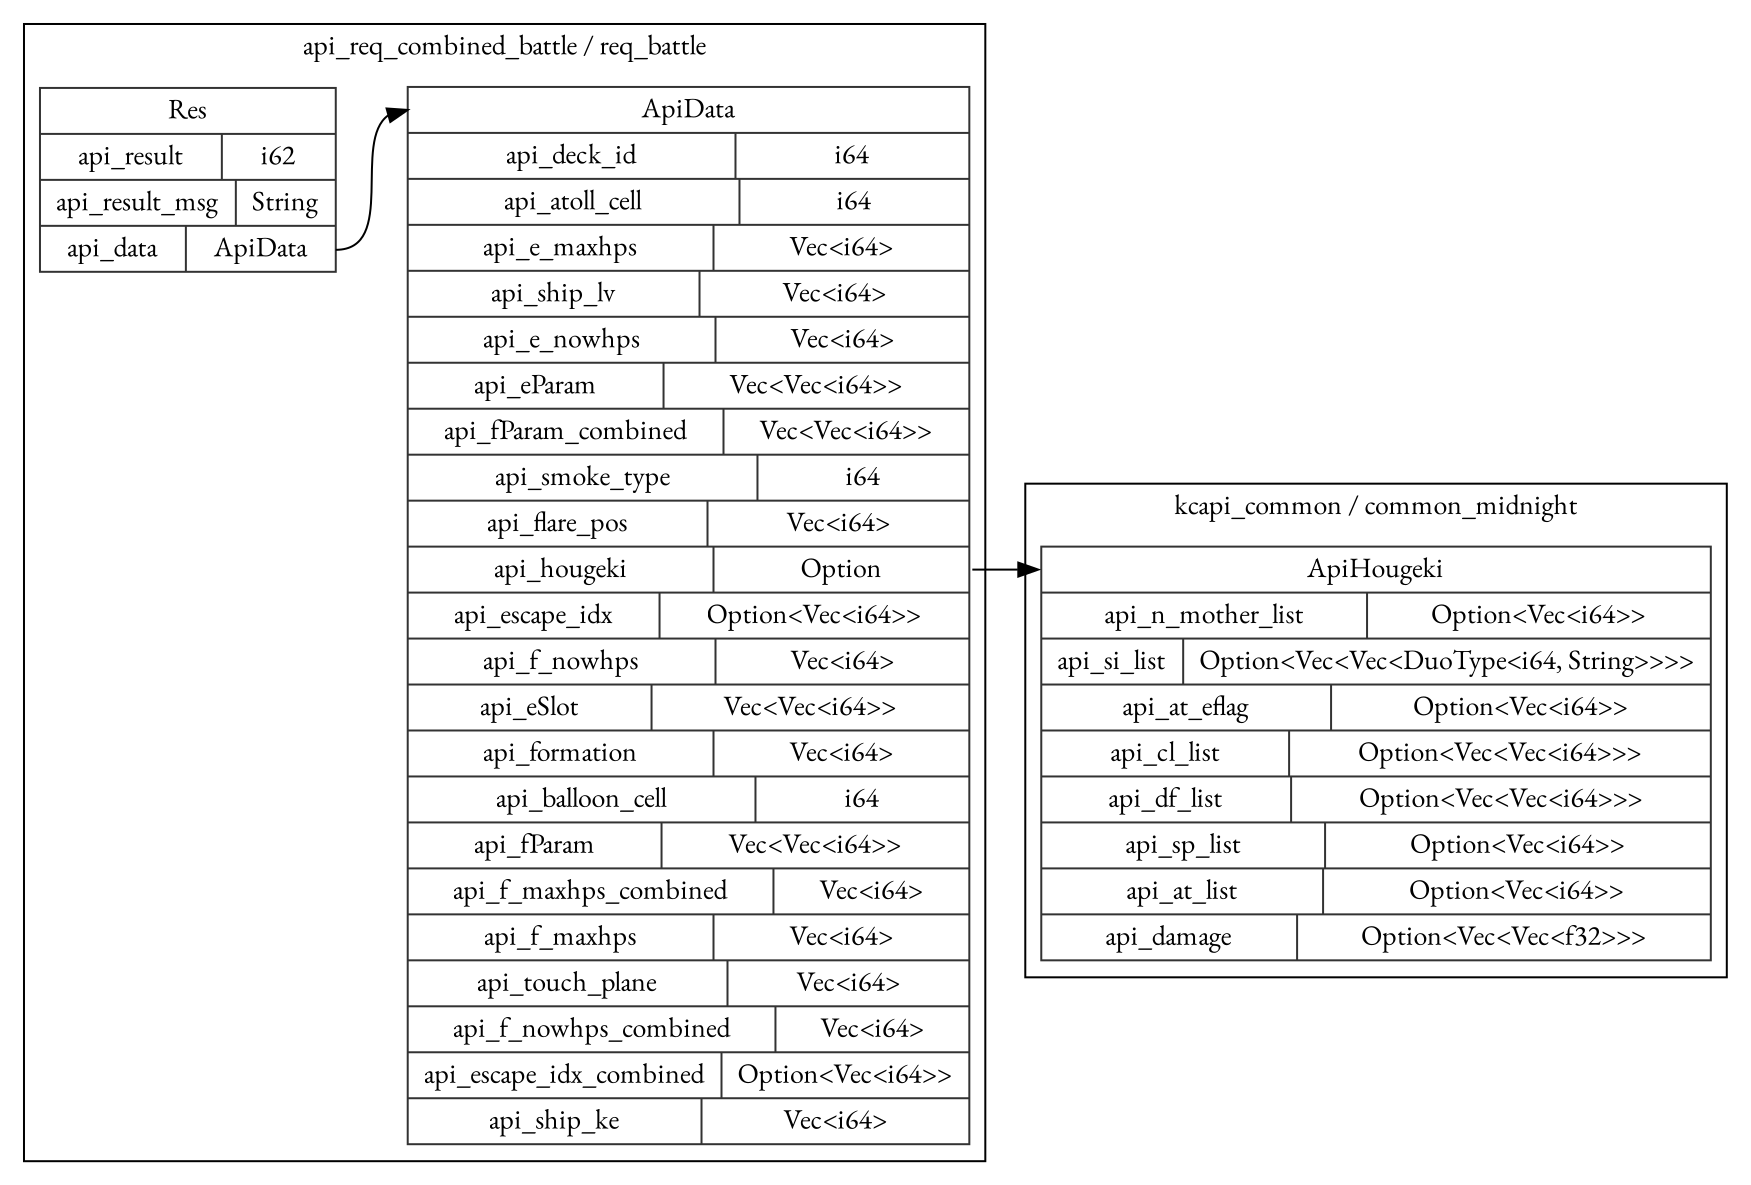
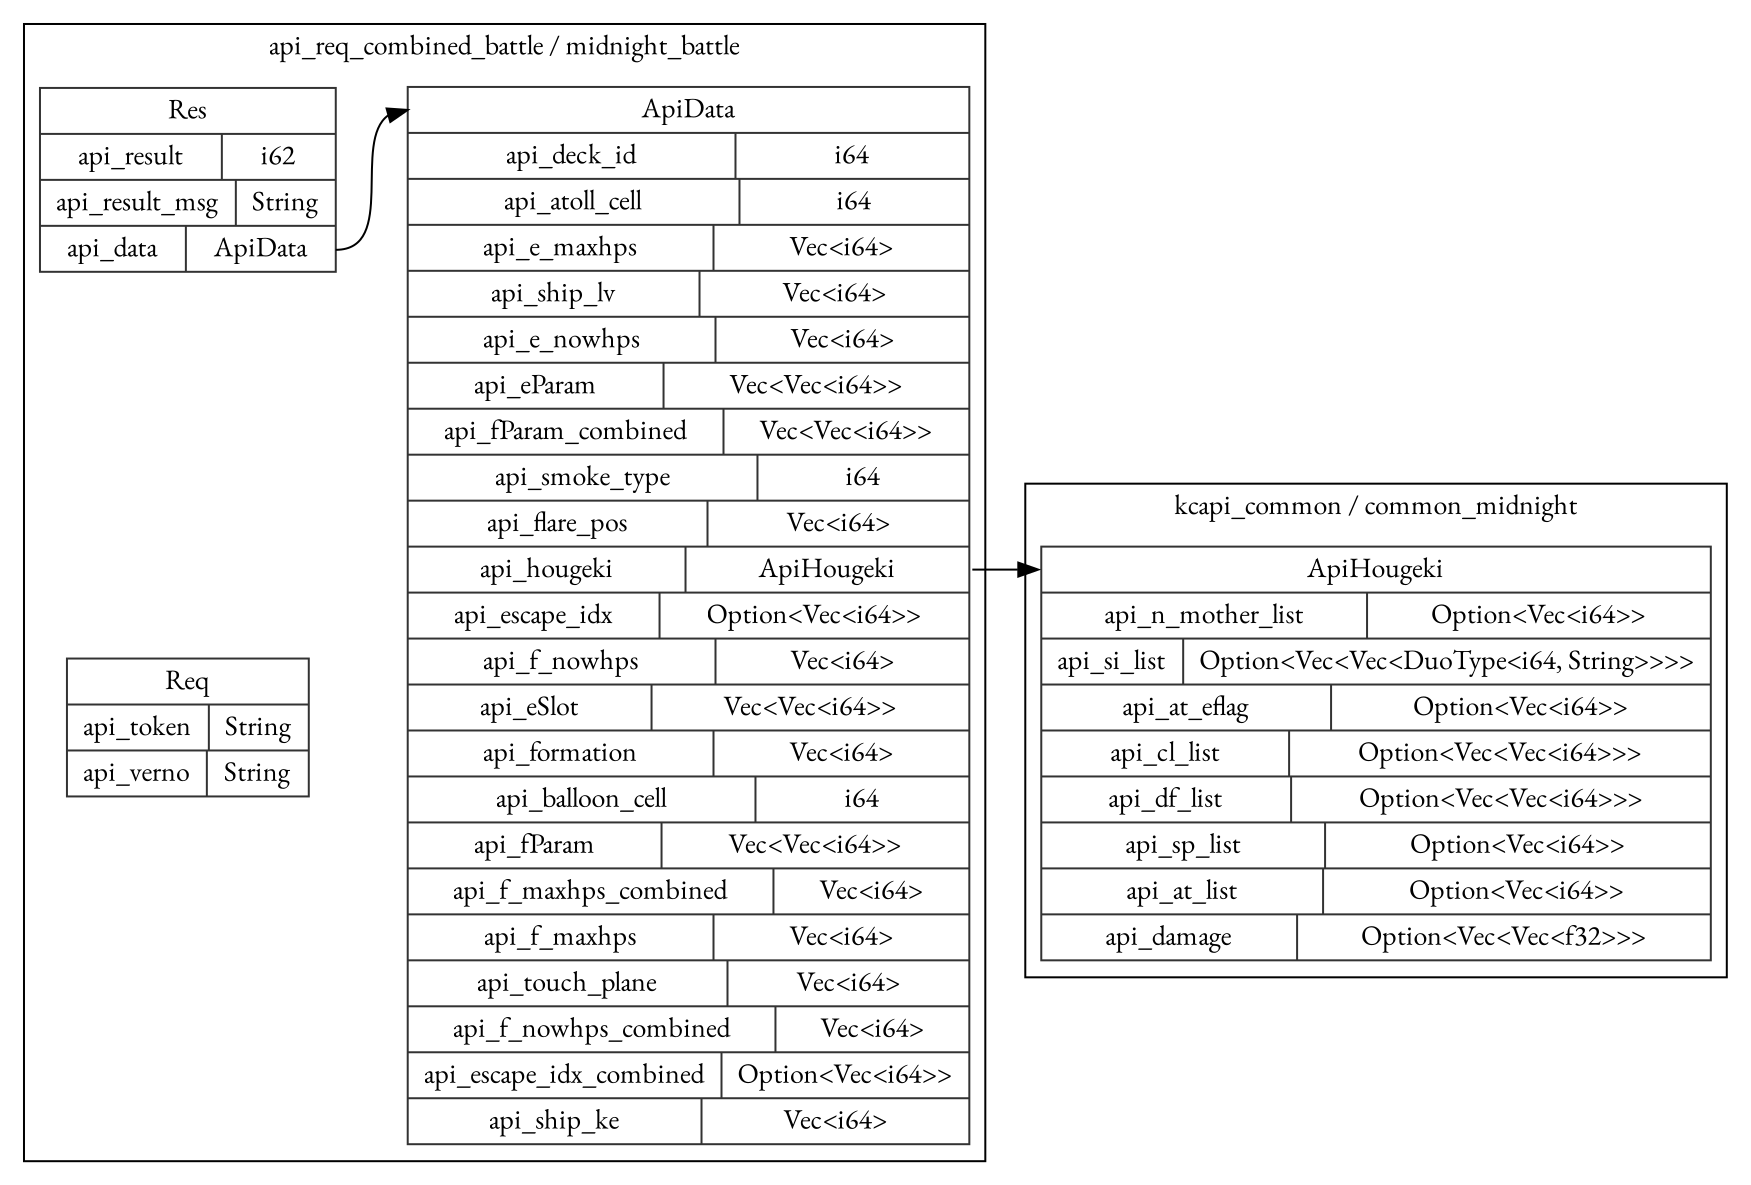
cluster "api_req_combined_battle / req_battle": label "api_req_combined_battle / req_battle" -> "api_req_combined_battle / midnight_battle"
node "ApiData": text "Option" -> "ApiHougeki"
node "Req": added
